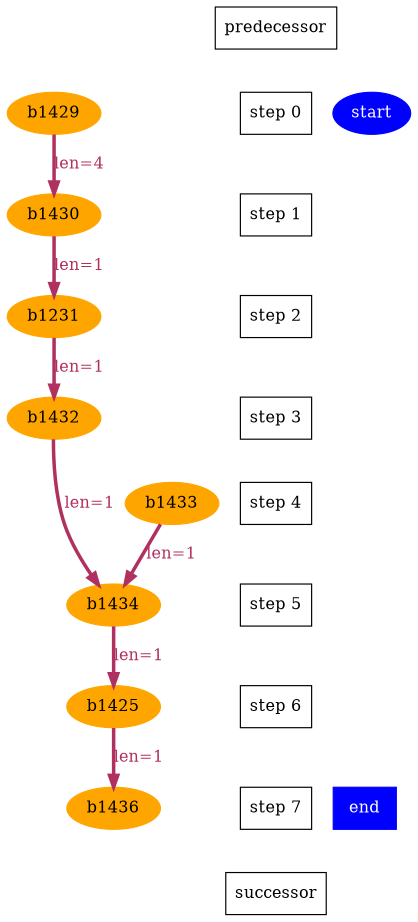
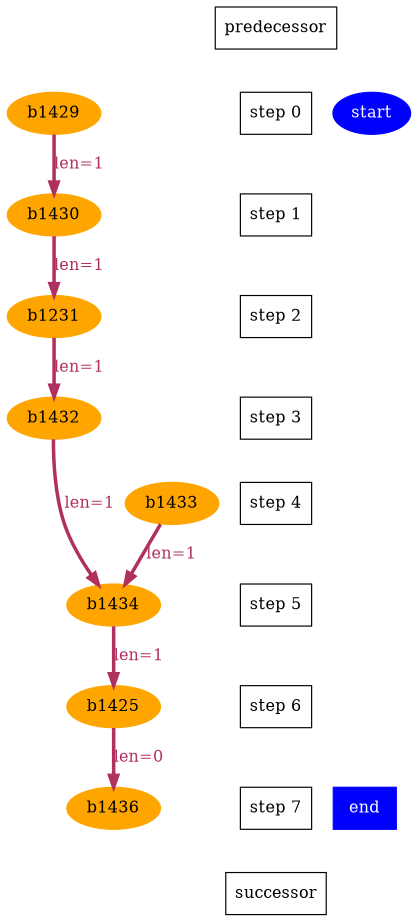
edge "b1429" -> "b1430": label "len=4" -> "len=1"
edge "b1425" -> "b1436": label "len=1" -> "len=0"
